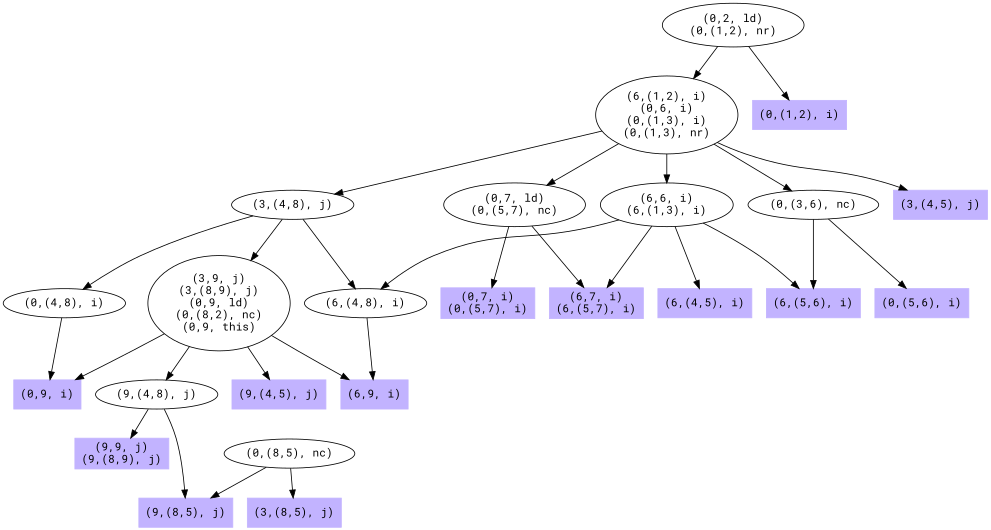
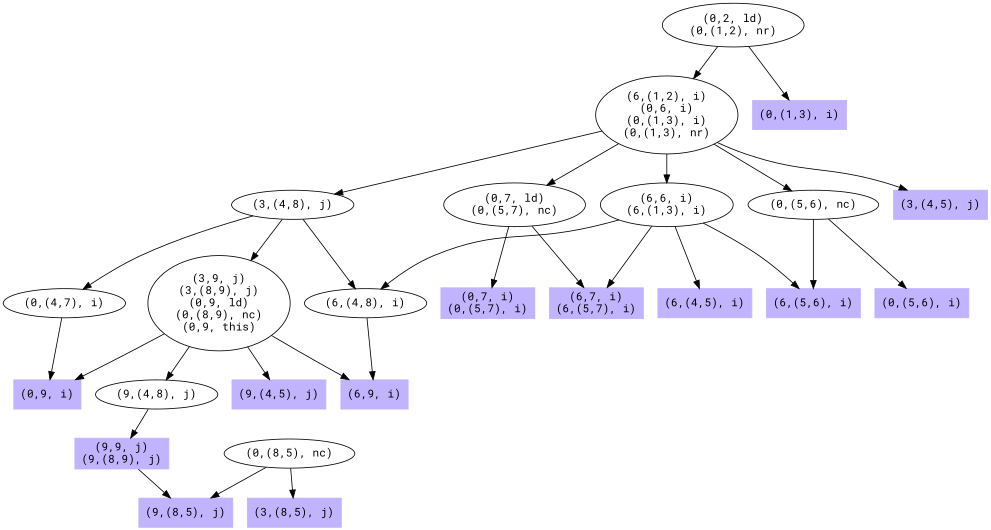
node "(0,(1,2), i)": label "(0,(1,2), i)" -> "(0,(1,3), i)"
node "(0,(3,6), nc)": label "(0,(3,6), nc)" -> "(0,(5,6), nc)"
node "(0,(4,8), i)": label "(0,(4,8), i)" -> "(0,(4,7), i)"
node "(3,9, j) (3,(8,9), j) (0,9, ld) (0,(8,2), nc) (0,9, this)": label "(3,9, j) (3,(8,9), j) (0,9, ld) (0,(8,2), nc) (0,9, this)" -> "(3,9, j) (3,(8,9), j) (0,9, ld) (0,(8,9), nc) (0,9, this)"
edge "(9,(4,8), j)" -> "(9,(8,5), j)": now "(9,9, j) (9,(8,9), j)" -> "(9,(8,5), j)"
